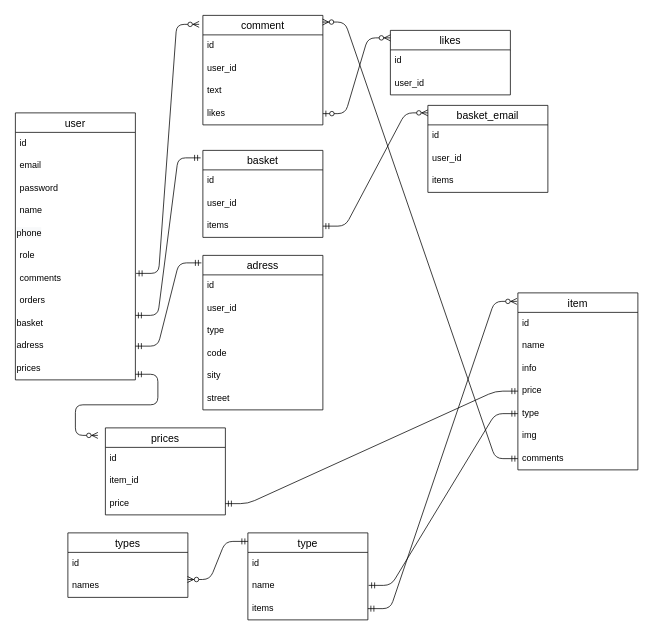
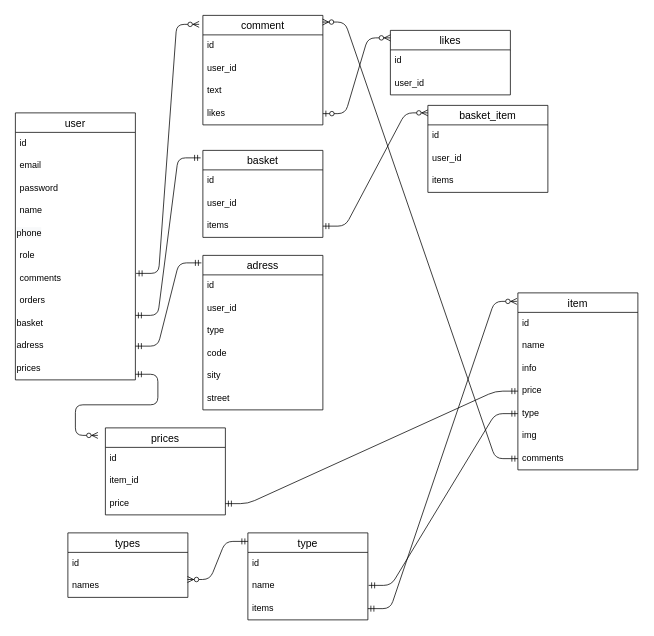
node "basket_email": label "basket_email" -> "basket_item"
